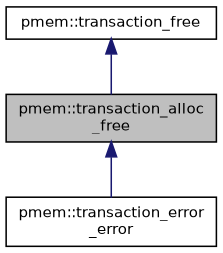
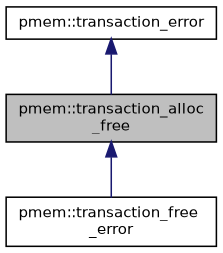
node "pmem::transaction_free": label "pmem::transaction_free" -> "pmem::transaction_error"
node "pmem::transaction_error _error": label "pmem::transaction_error _error" -> "pmem::transaction_free _error"
